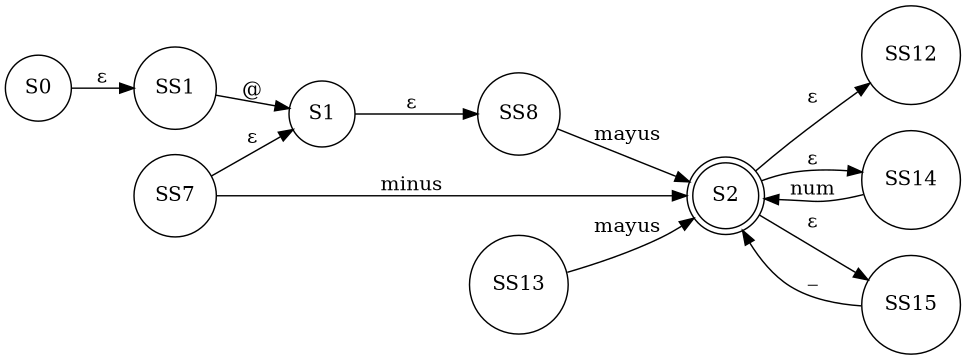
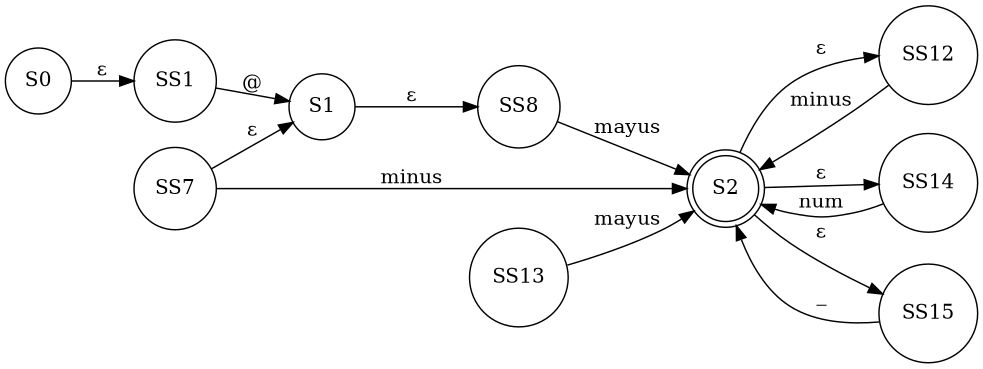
edge "SS12" -> "S2": added, label "minus"
